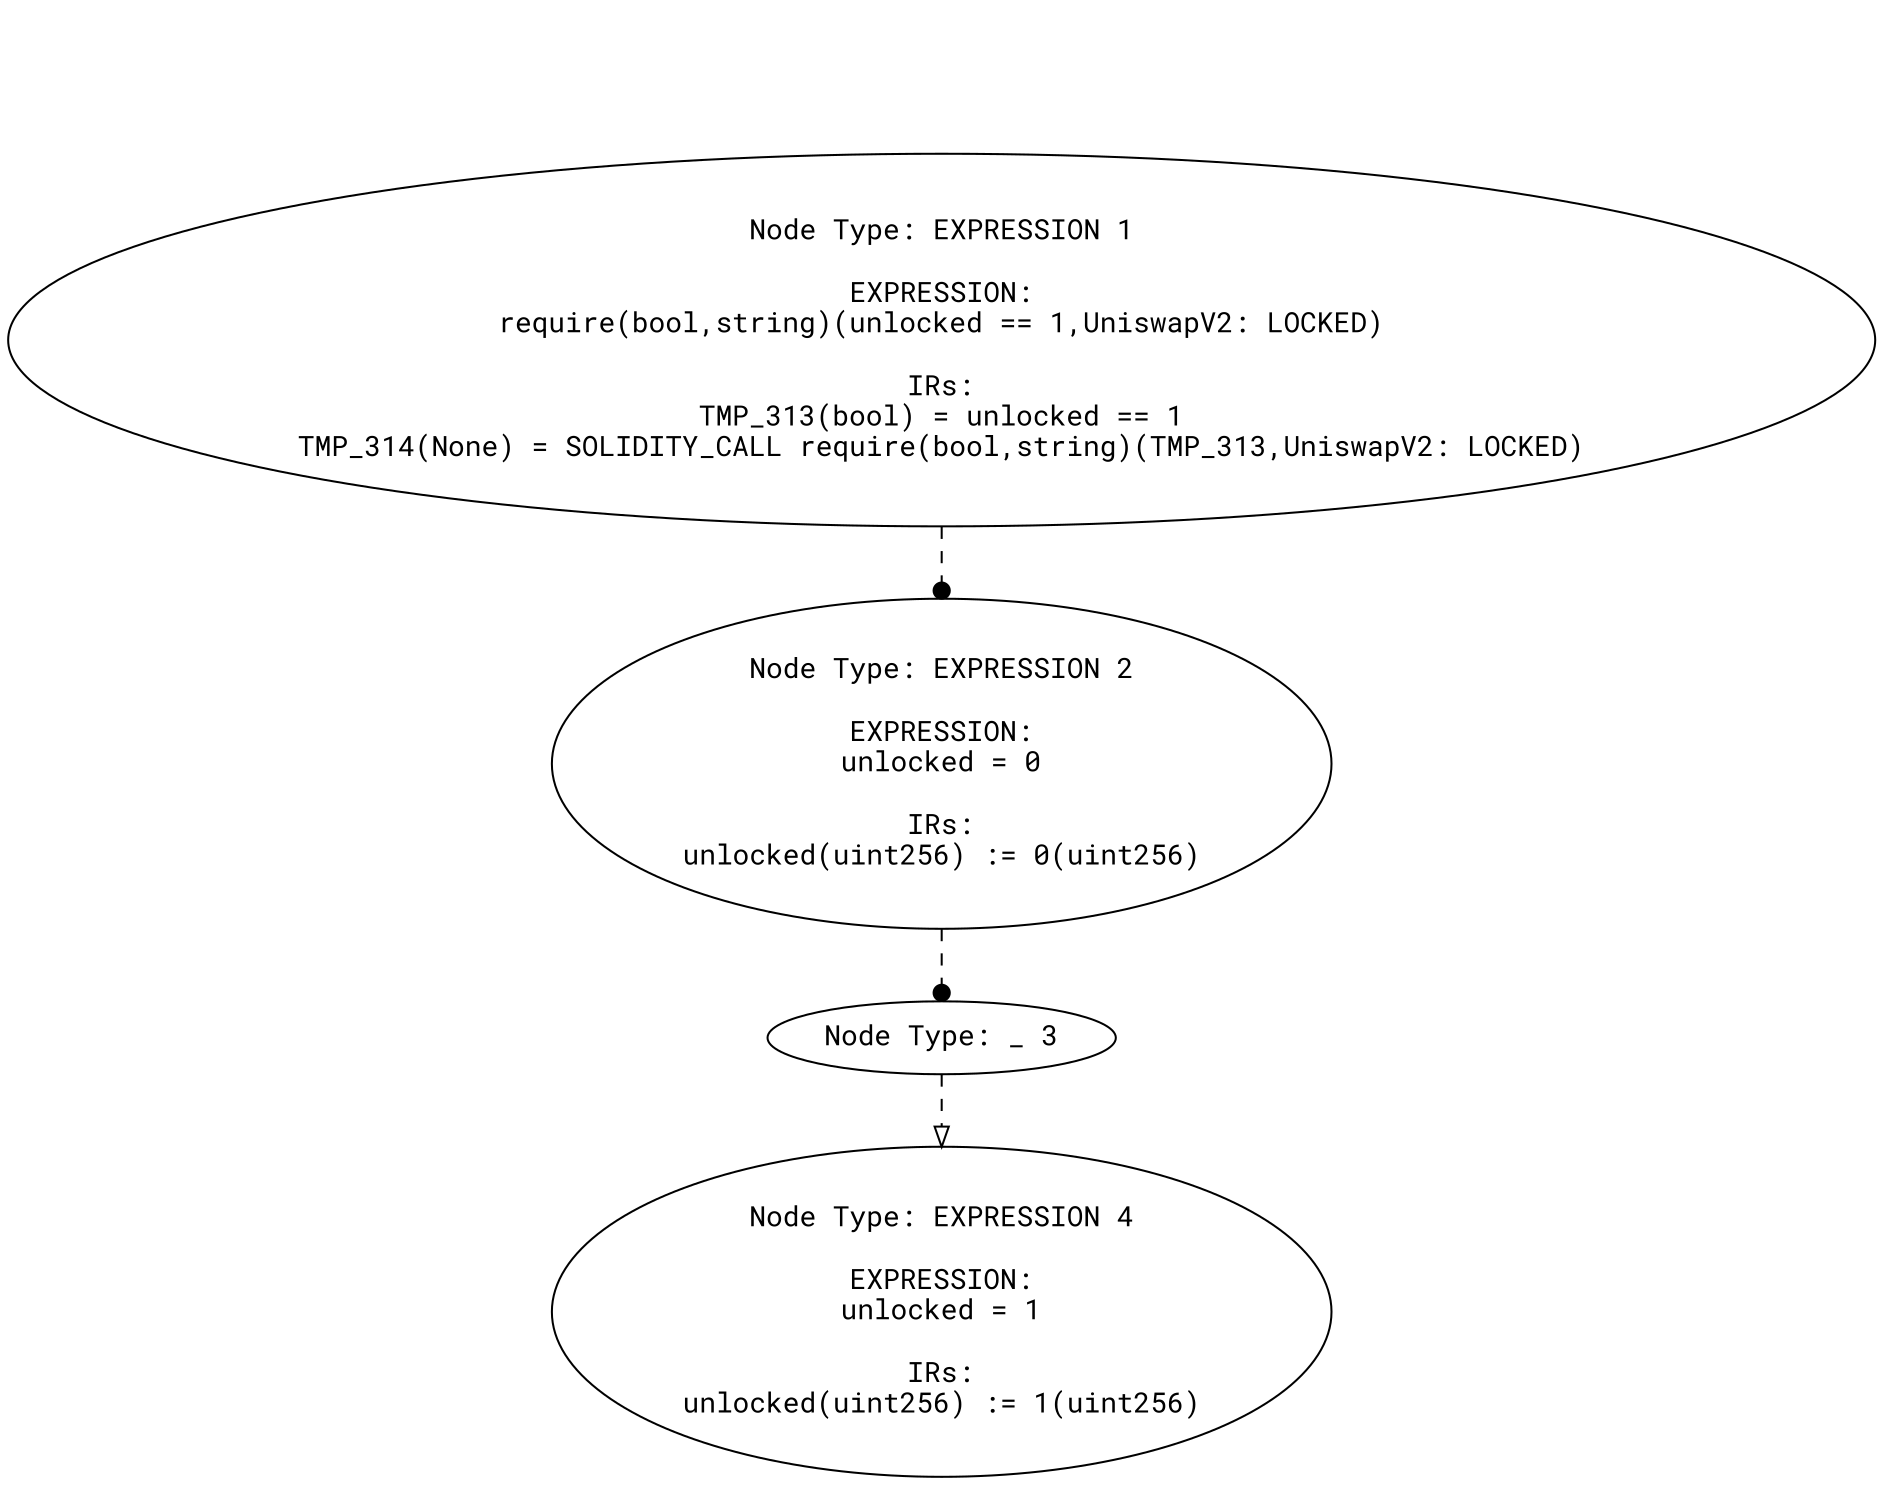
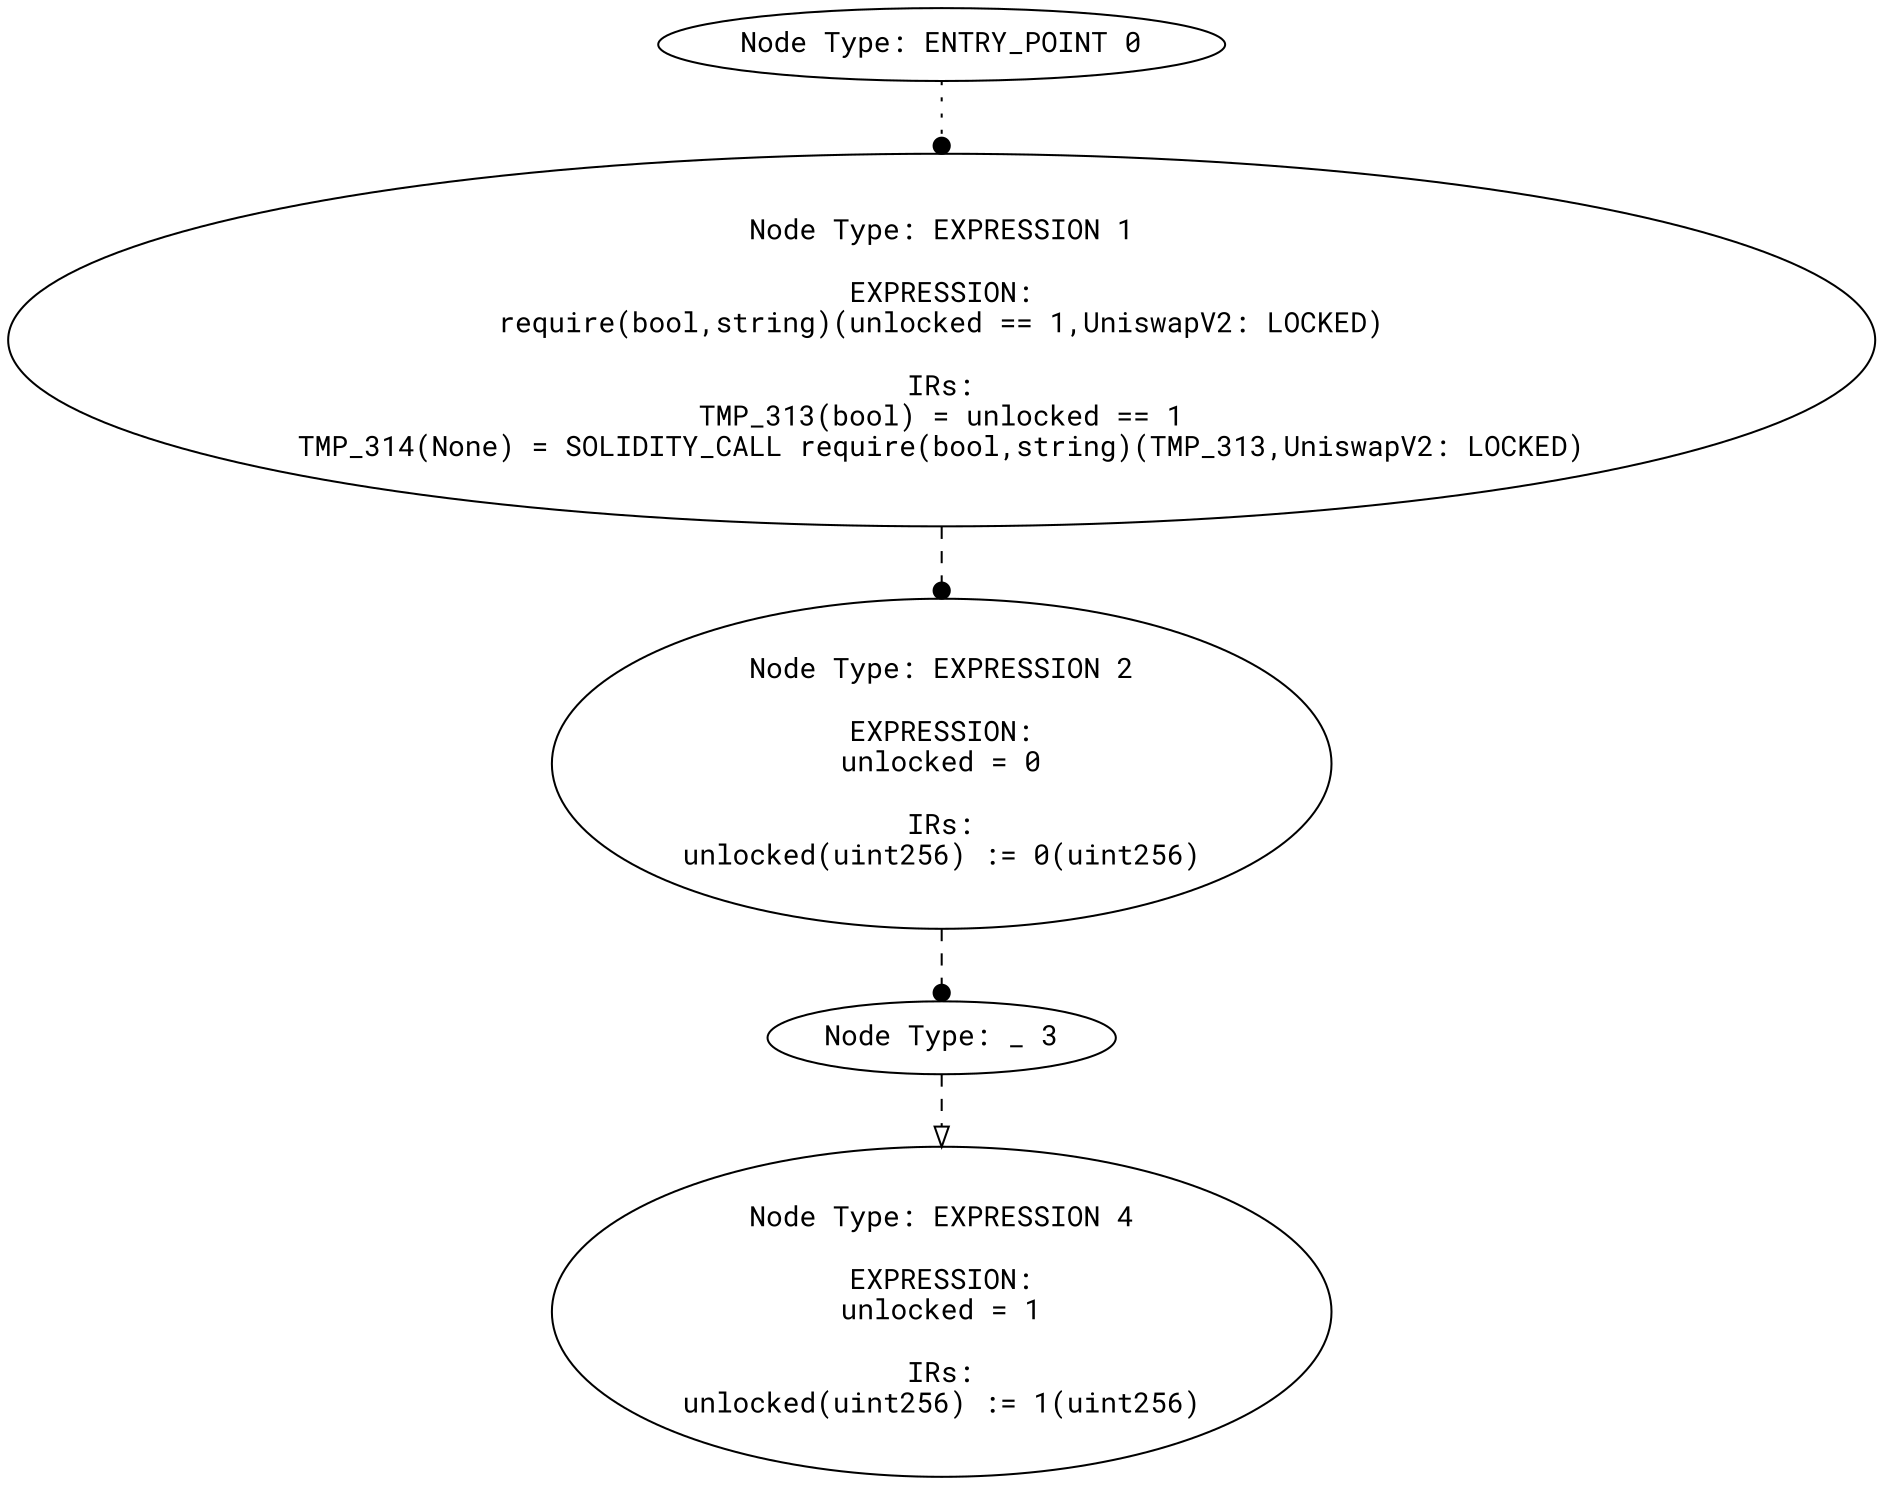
node "Node Type: ENTRY_POINT 0": added
